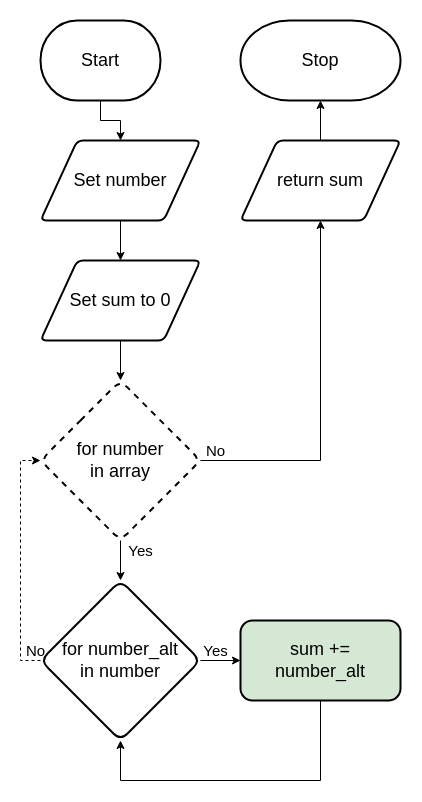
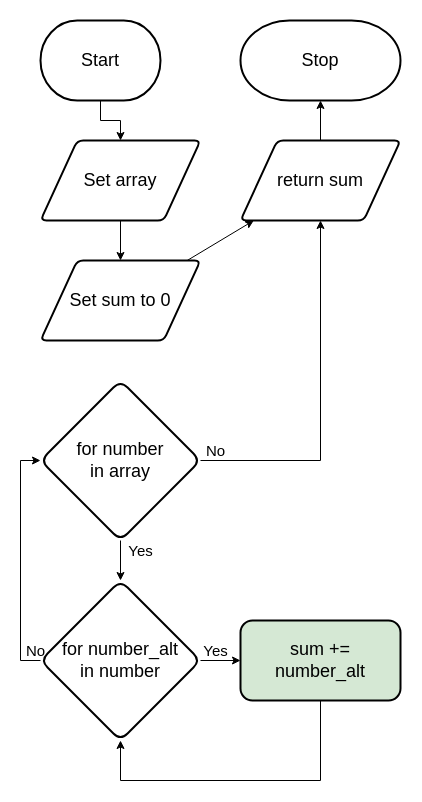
node "Set number": label "Set number" -> "Set array"
edge "Set sum to 0" -> "for numberin array": now "Set sum to 0" -> "return sum"
node "for numberin array": style dashed -> solid
edge "for number_altin number" -> "for numberin array": style dashed -> solid
